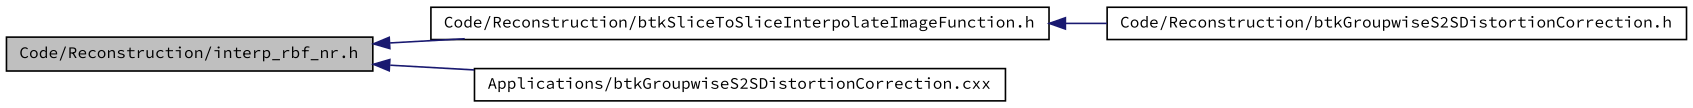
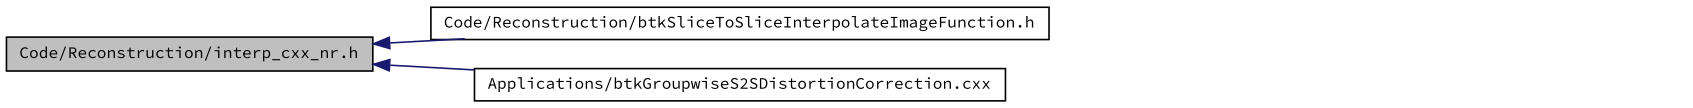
node "Code/Reconstruction/btkGroupwiseS2SDistortionCorrection.h": removed
node "Code/Reconstruction/interp_rbf_nr.h": label "Code/Reconstruction/interp_rbf_nr.h" -> "Code/Reconstruction/interp_cxx_nr.h"
